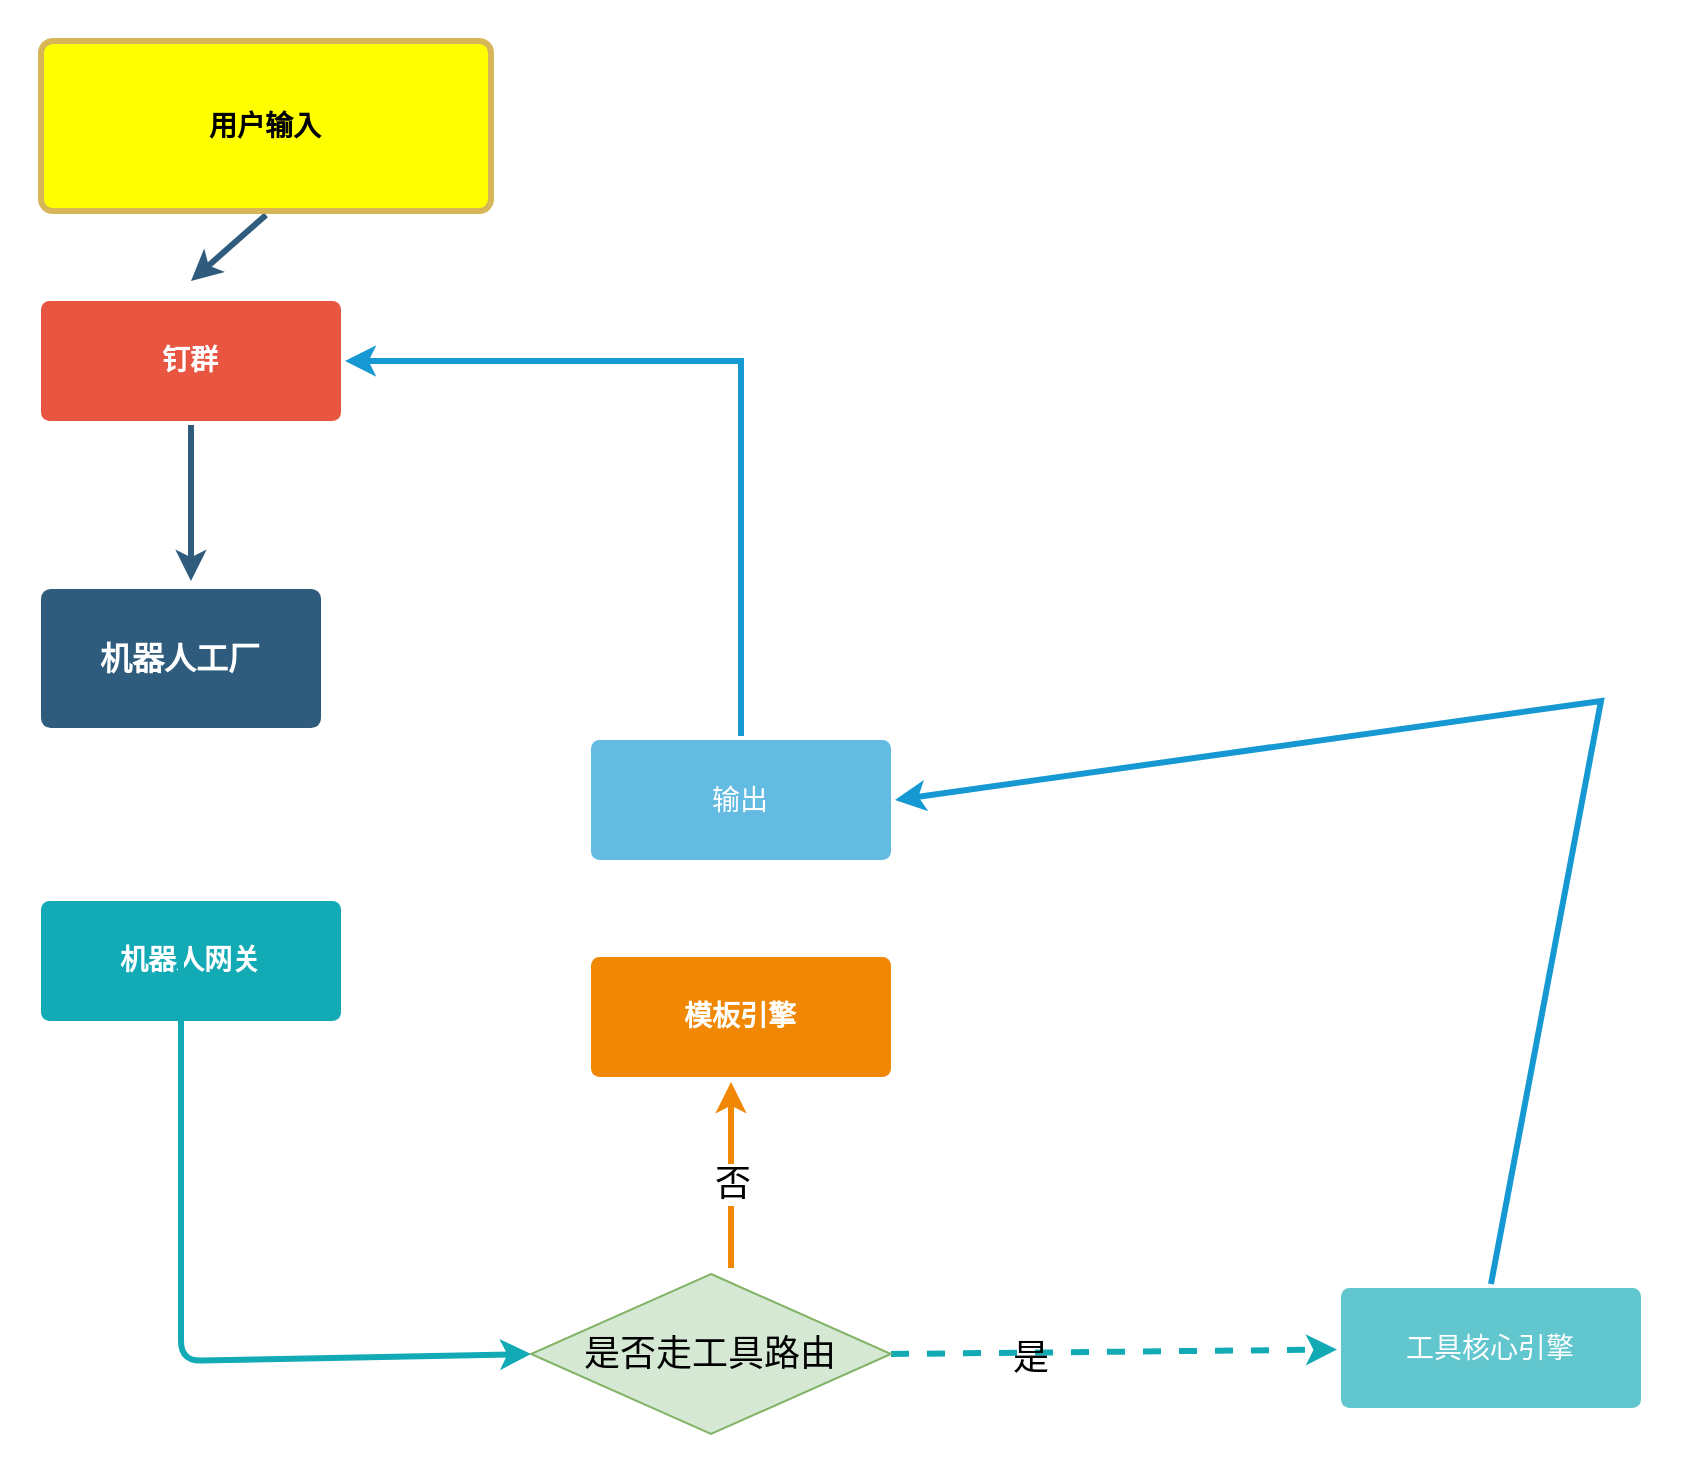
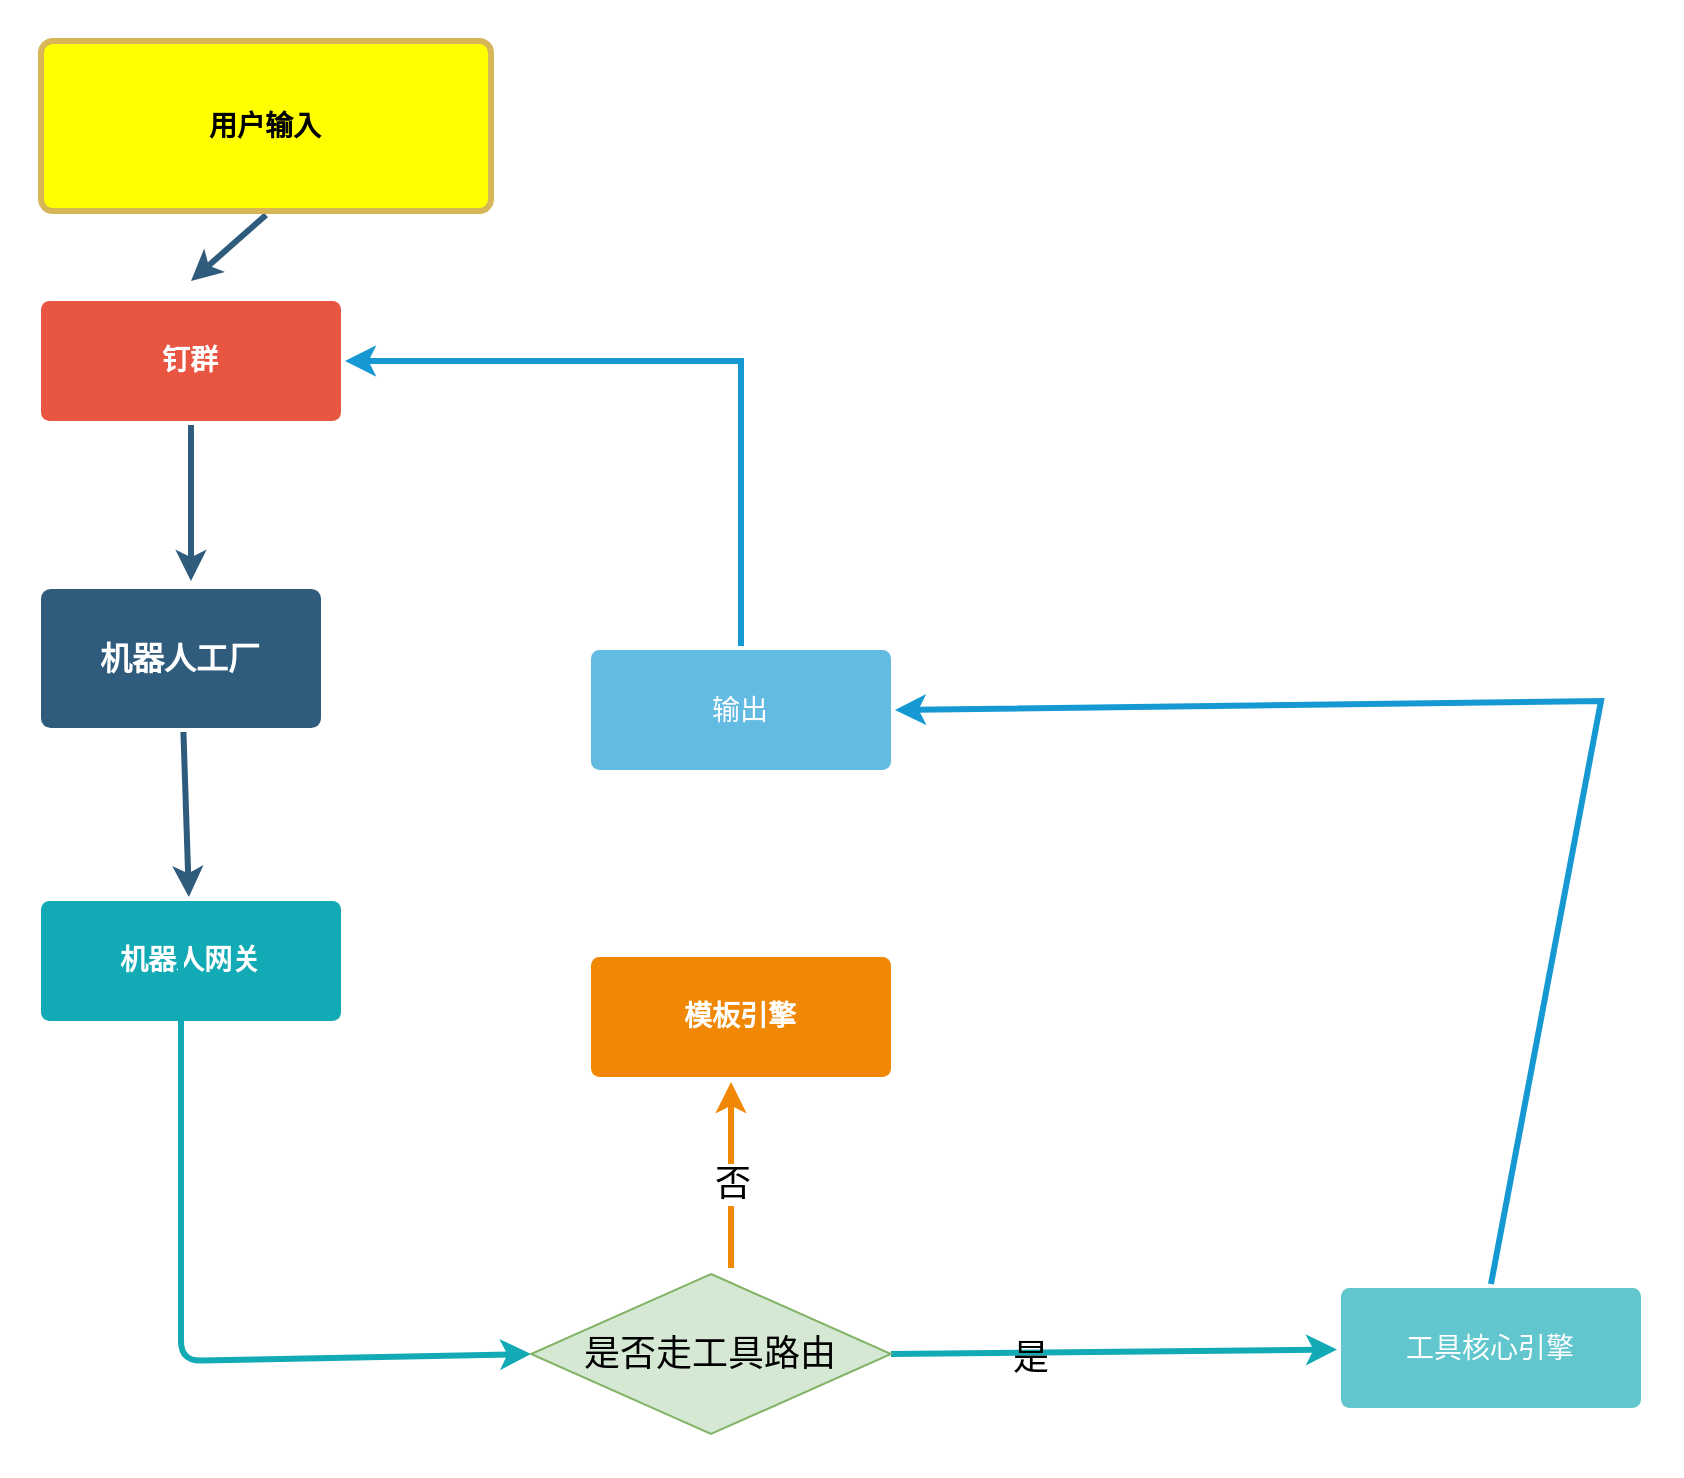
node "输出": moved (741, 800) -> (741, 710)
edge "机器人工厂" -> "机器人网关": added
edge "是否走工具路由" -> "工具核心引擎": style dashed -> solid
